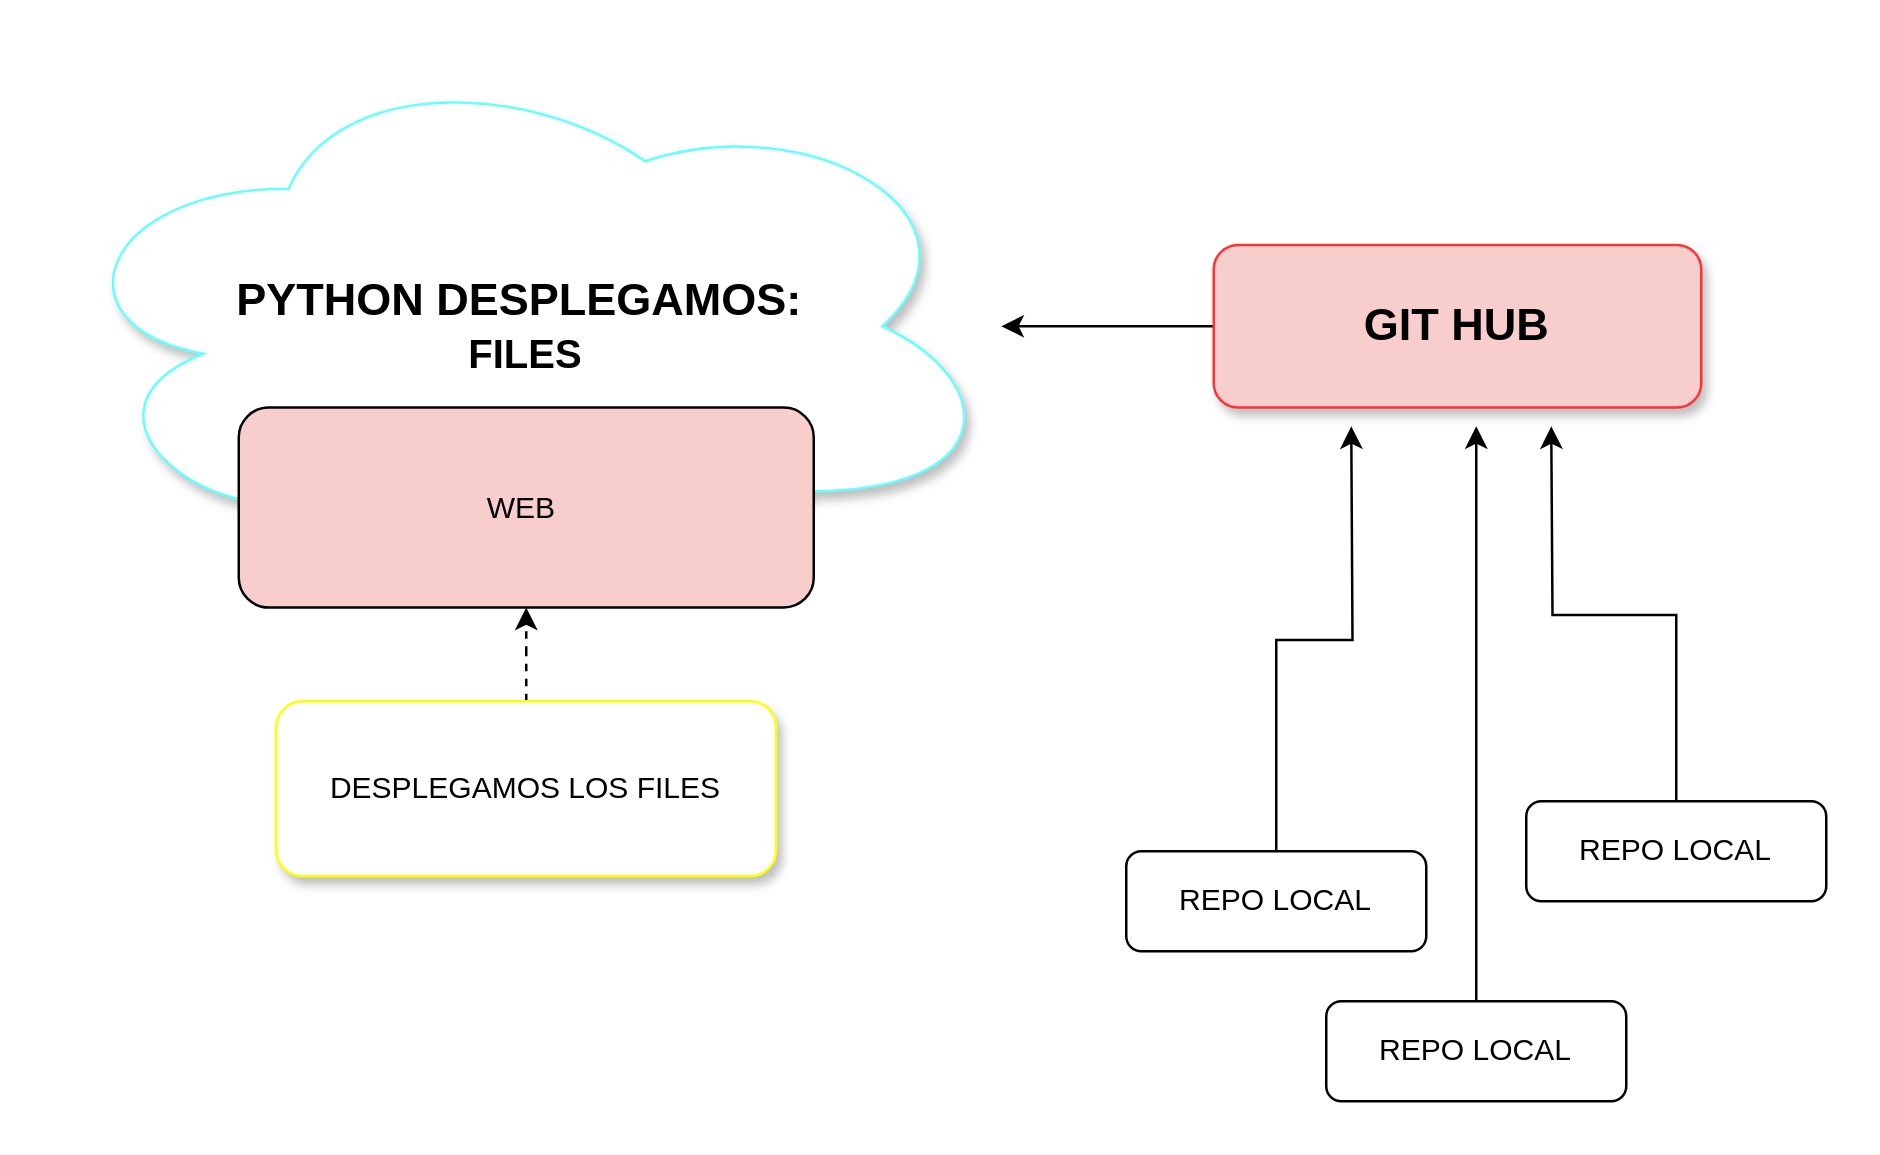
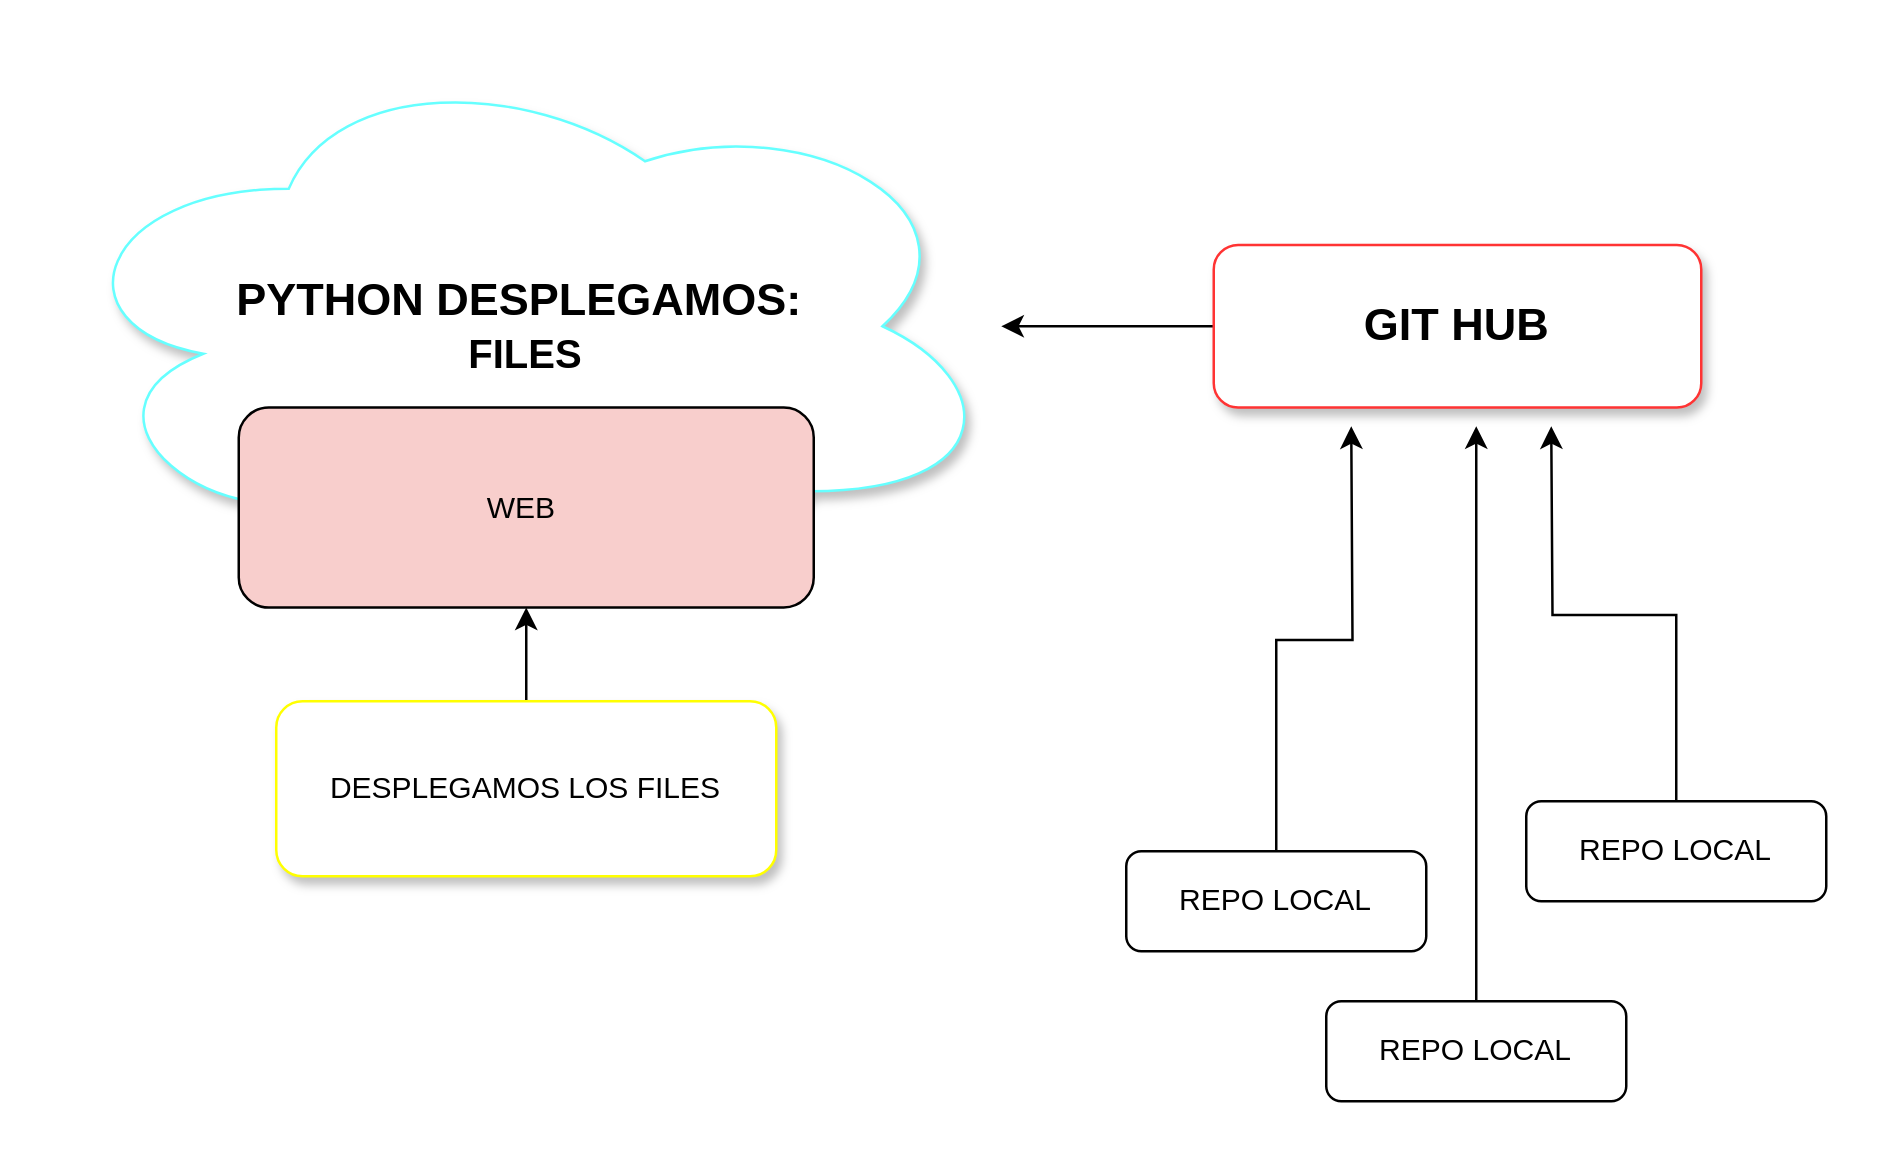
node "GIT HUB": fillcolor #f8cecc -> #ffffff
edge "DESPLEGAMOS LOS FILES" -> "WEB": style dashed -> solid
